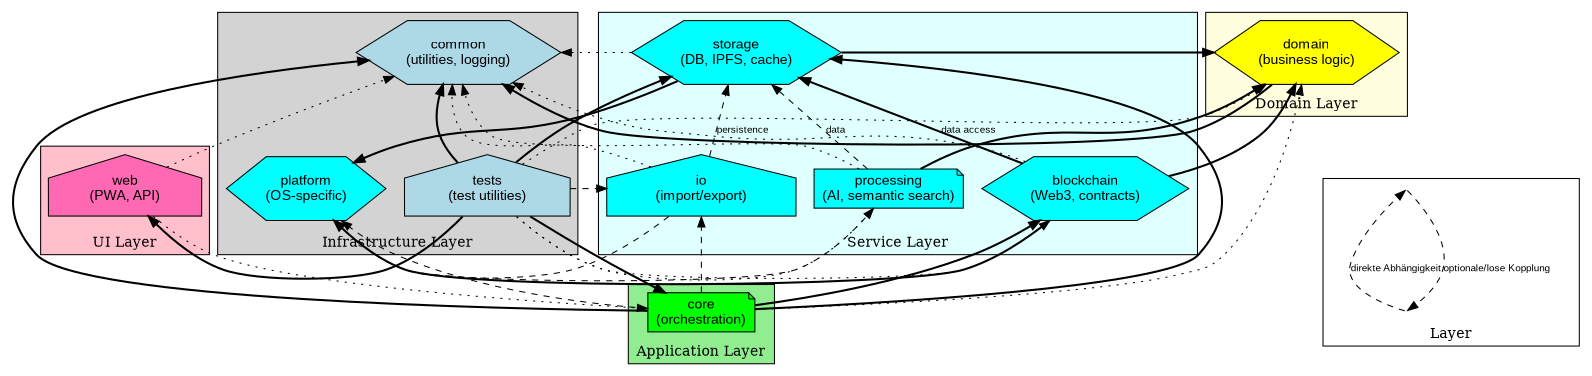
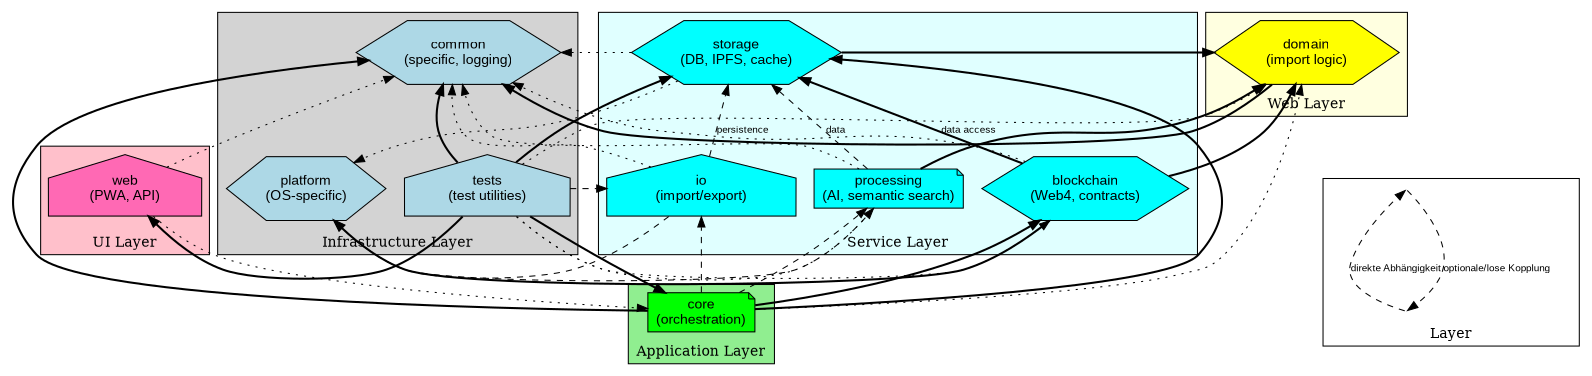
node "common (utilities, logging)": label "common (utilities, logging)" -> "common (specific, logging)"
node "domain (business logic)": label "domain (business logic)" -> "domain (import logic)"
cluster "Domain Layer": label "Domain Layer" -> "Web Layer"
edge "storage (DB, IPFS, cache)" -> "platform (OS-specific)": style bold -> dotted
node "platform (OS-specific)": fillcolor cyan -> lightblue
node "blockchain (Web3, contracts)": label "blockchain (Web3, contracts)" -> "blockchain (Web4, contracts)"
edge "core (orchestration)" -> "platform (OS-specific)": now "core (orchestration)" -> "processing (AI, semantic search)"
